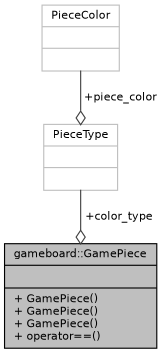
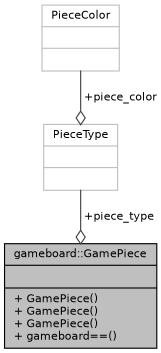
edge "PieceType" -> "gameboard::GamePiece": label " +color_type" -> " +piece_type"
node "gameboard::GamePiece": text "+ operator==()" -> "+ gameboard==()"
